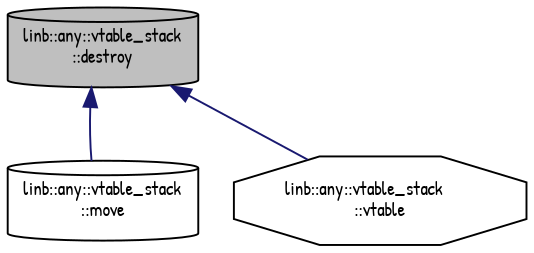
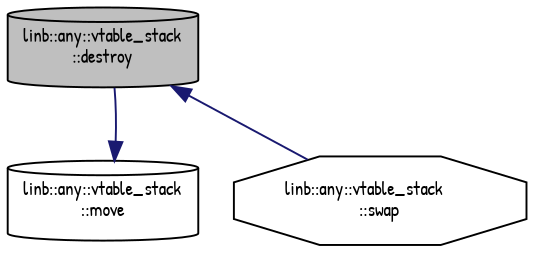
edge "linb::any::vtable_stack ::move" -> "linb::any::vtable_stack ::destroy": reversed
node "linb::any::vtable_stack ::vtable": label "linb::any::vtable_stack ::vtable" -> "linb::any::vtable_stack ::swap"
